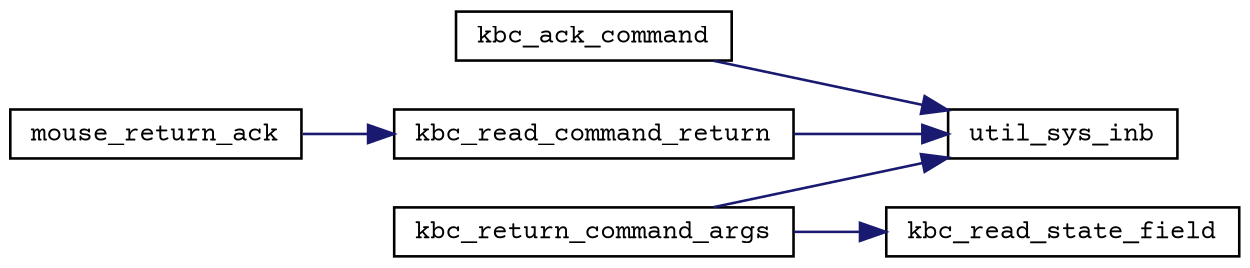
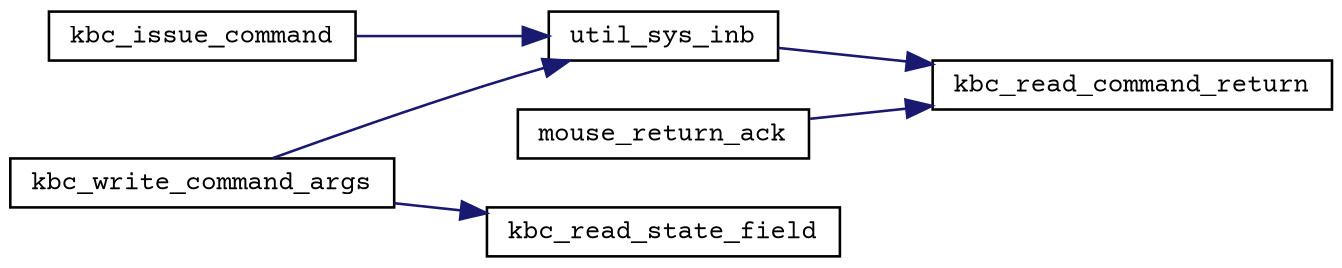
node "kbc_ack_command": label "kbc_ack_command" -> "kbc_issue_command"
edge "kbc_read_command_return" -> "util_sys_inb": reversed
node "kbc_return_command_args": label "kbc_return_command_args" -> "kbc_write_command_args"
